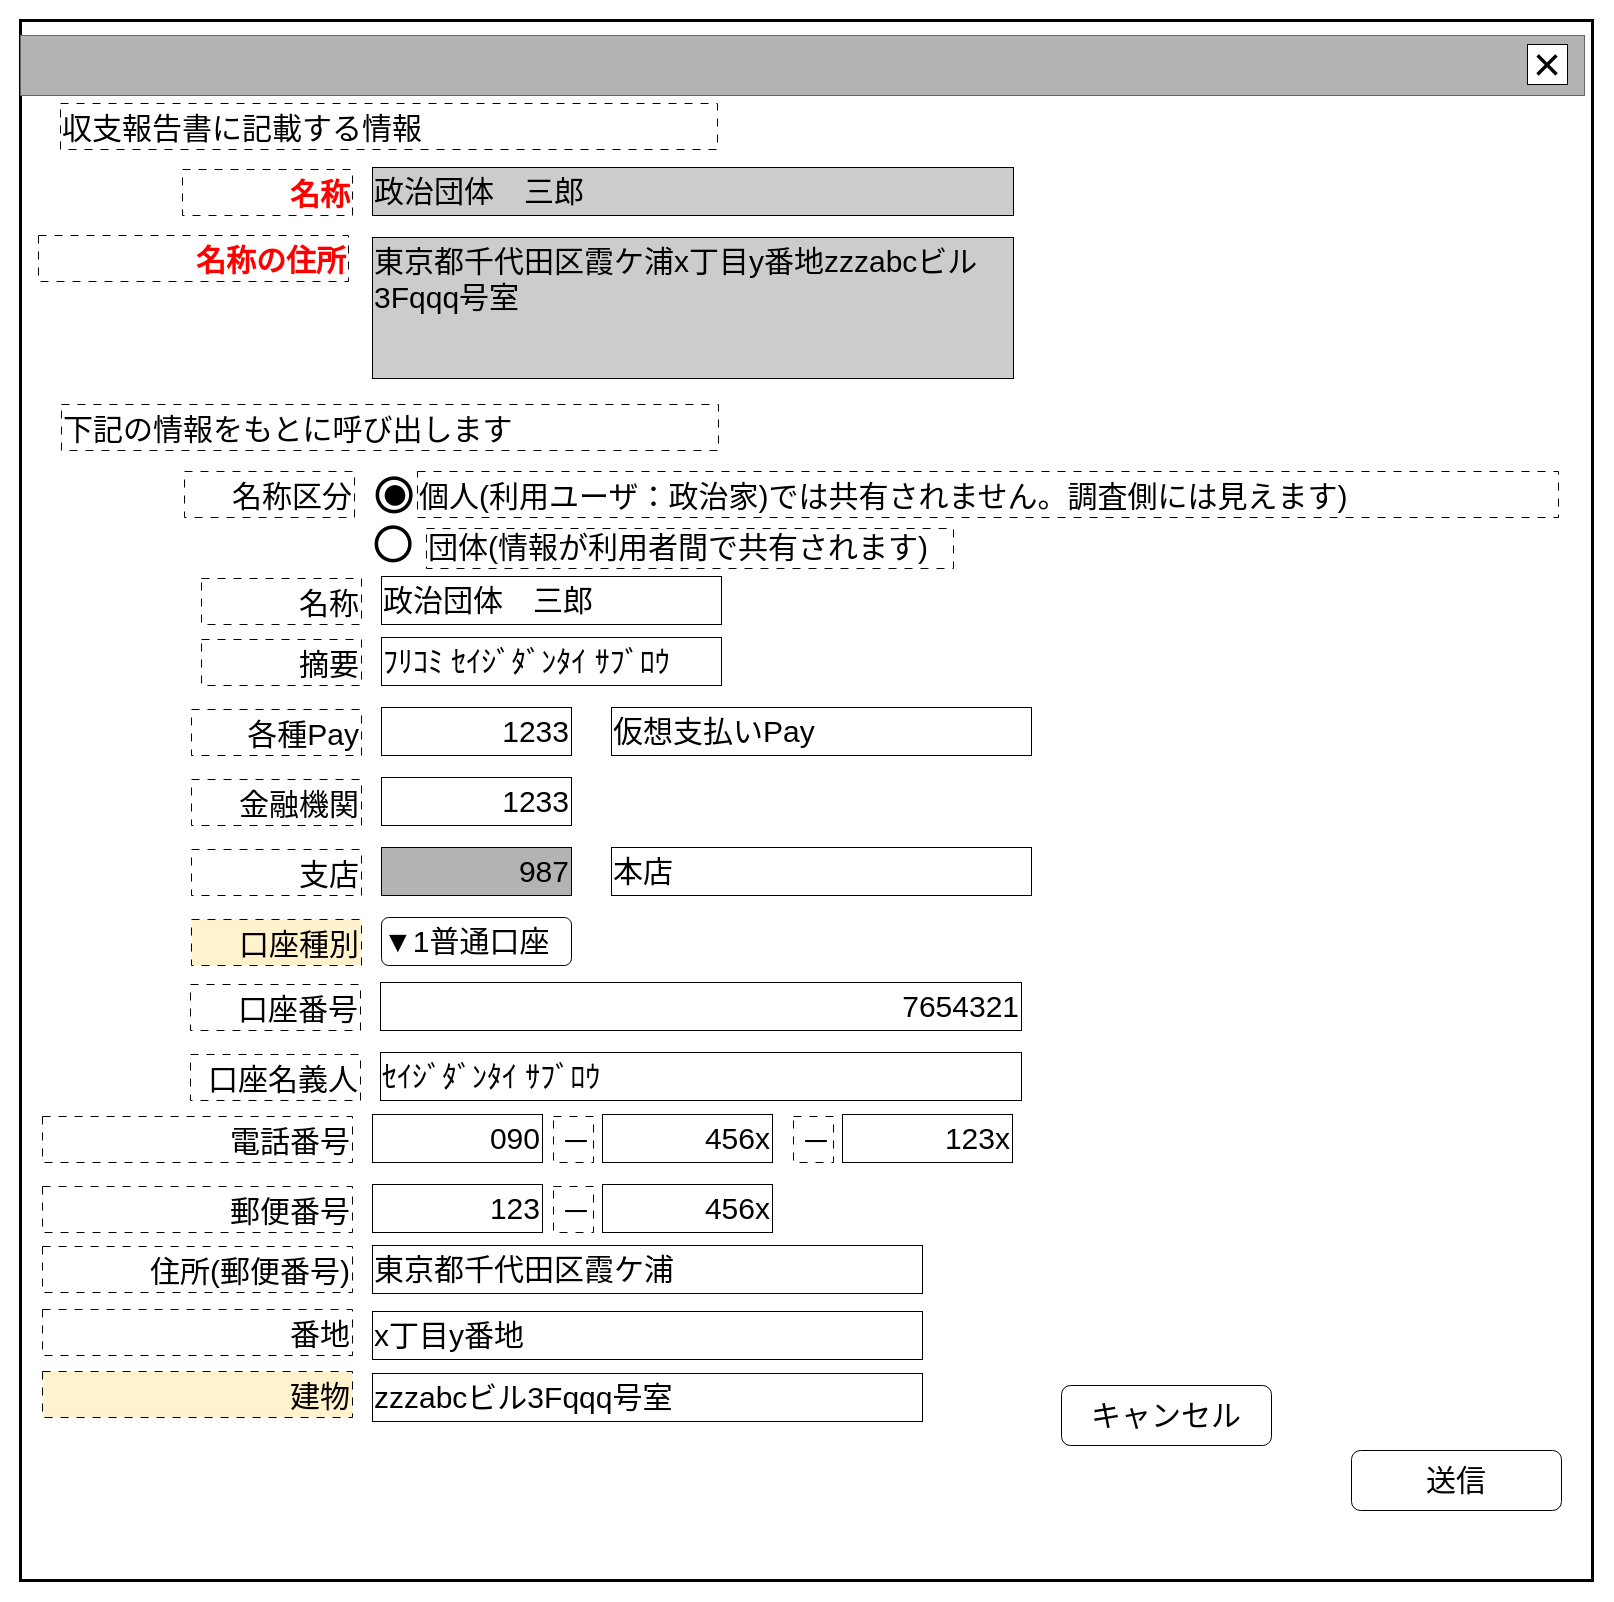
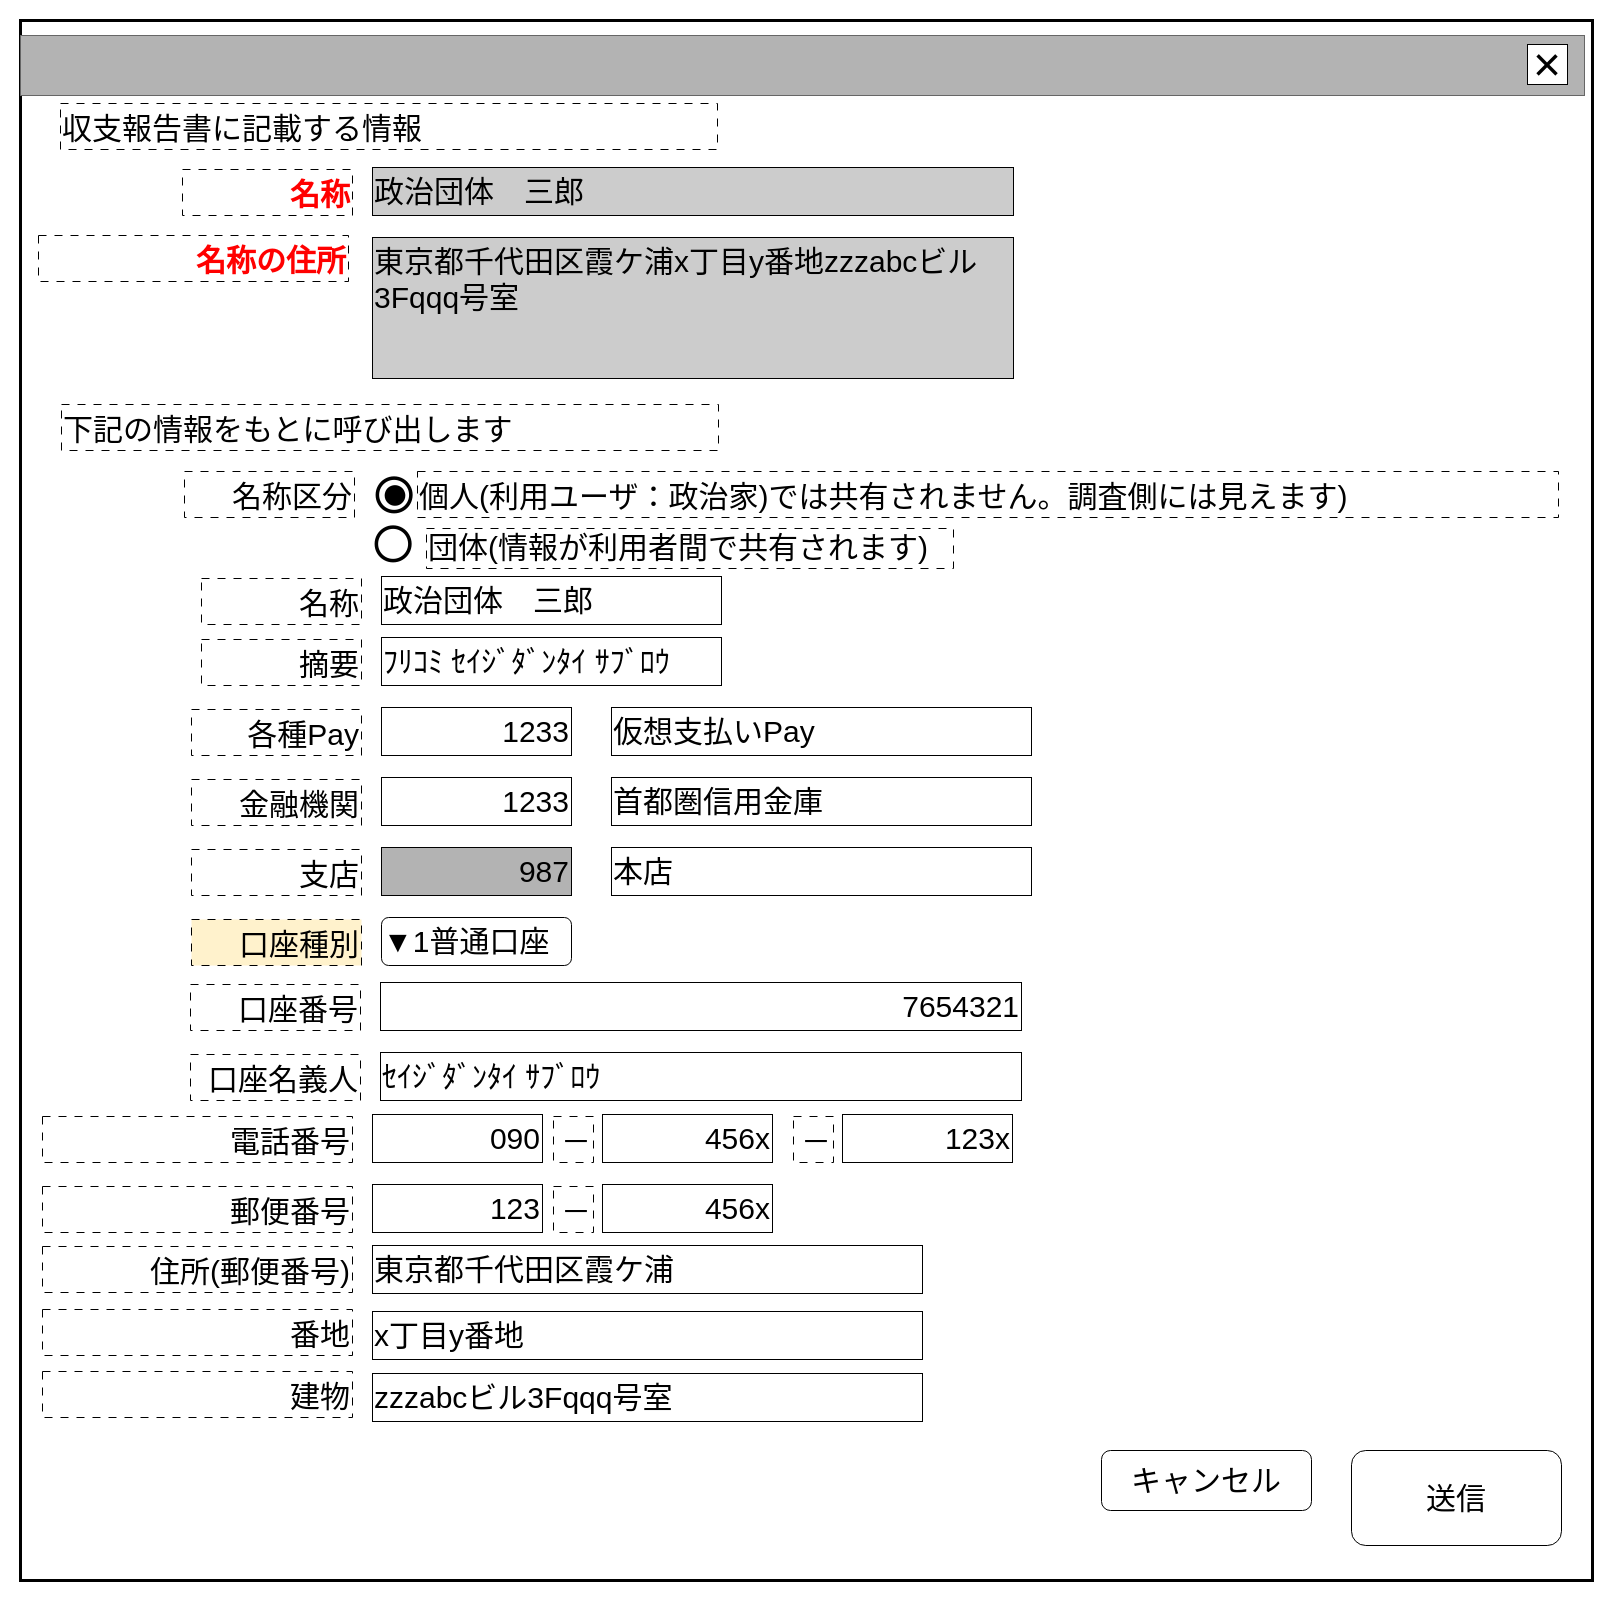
node "首都圏信用金庫": added
node "建物": fillcolor #fff2cc -> #ffffff
node "キャンセル": moved (1167, 1416) -> (1207, 1481)
node "送信": size 210x60 -> 210x95
